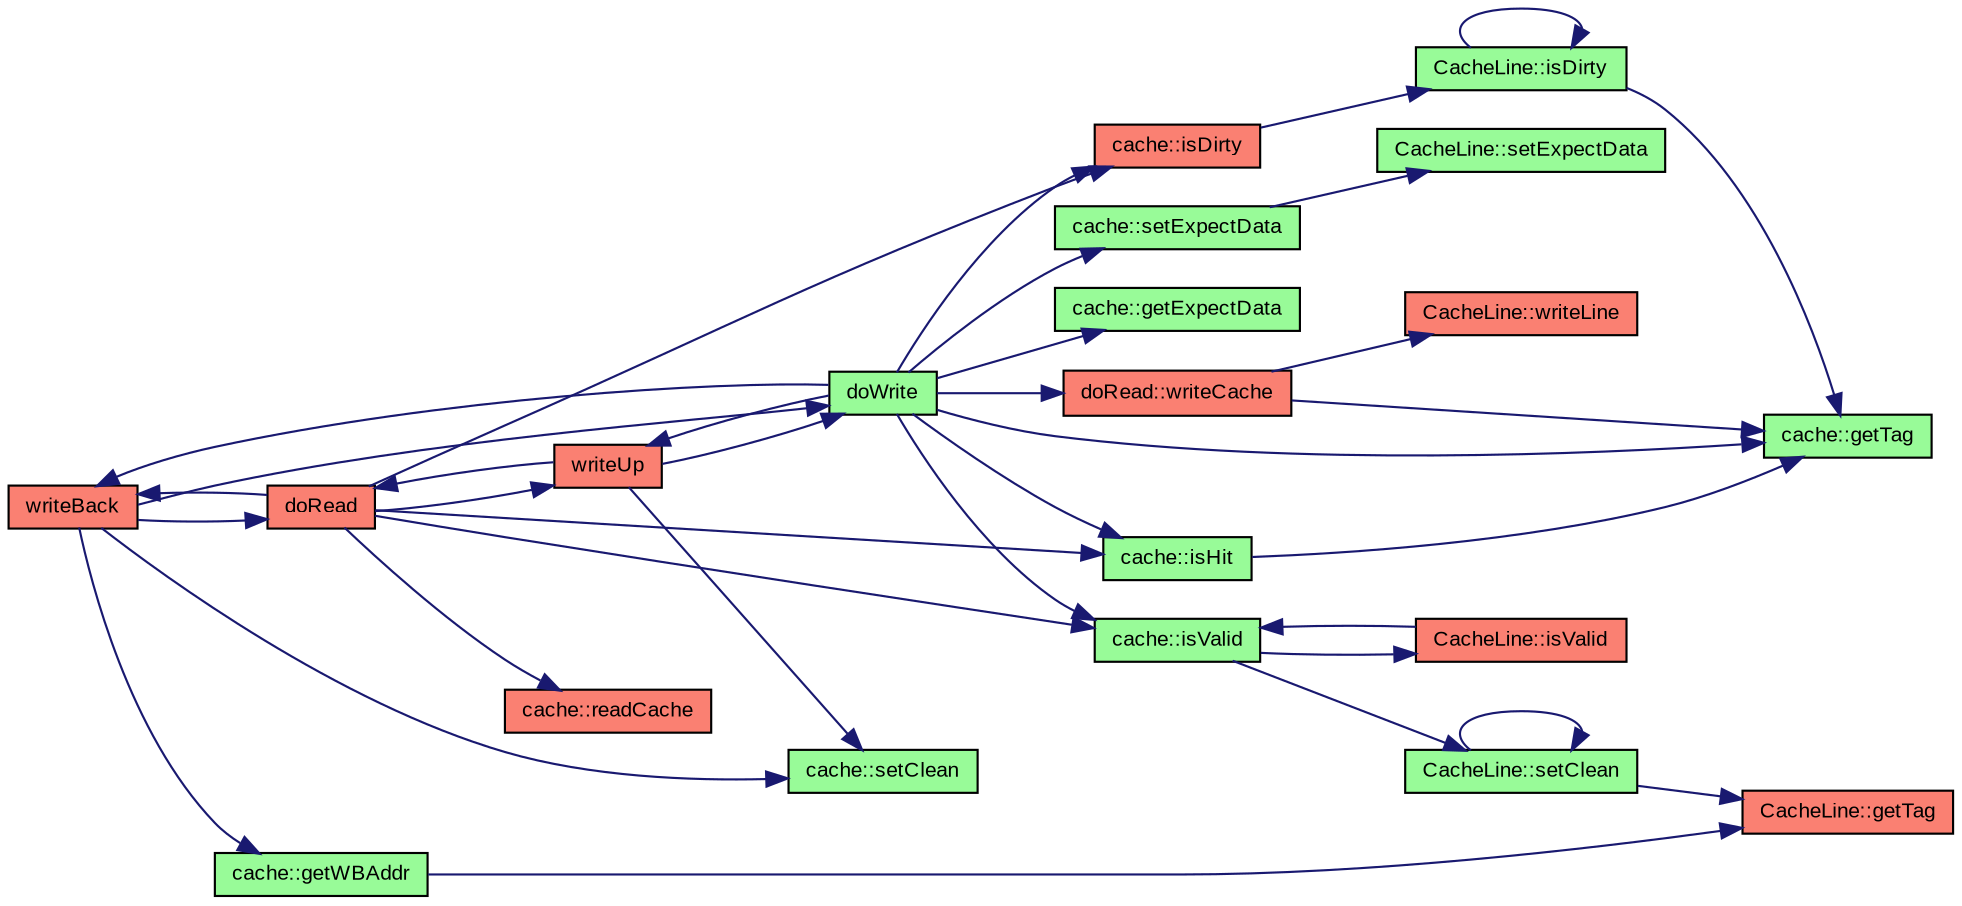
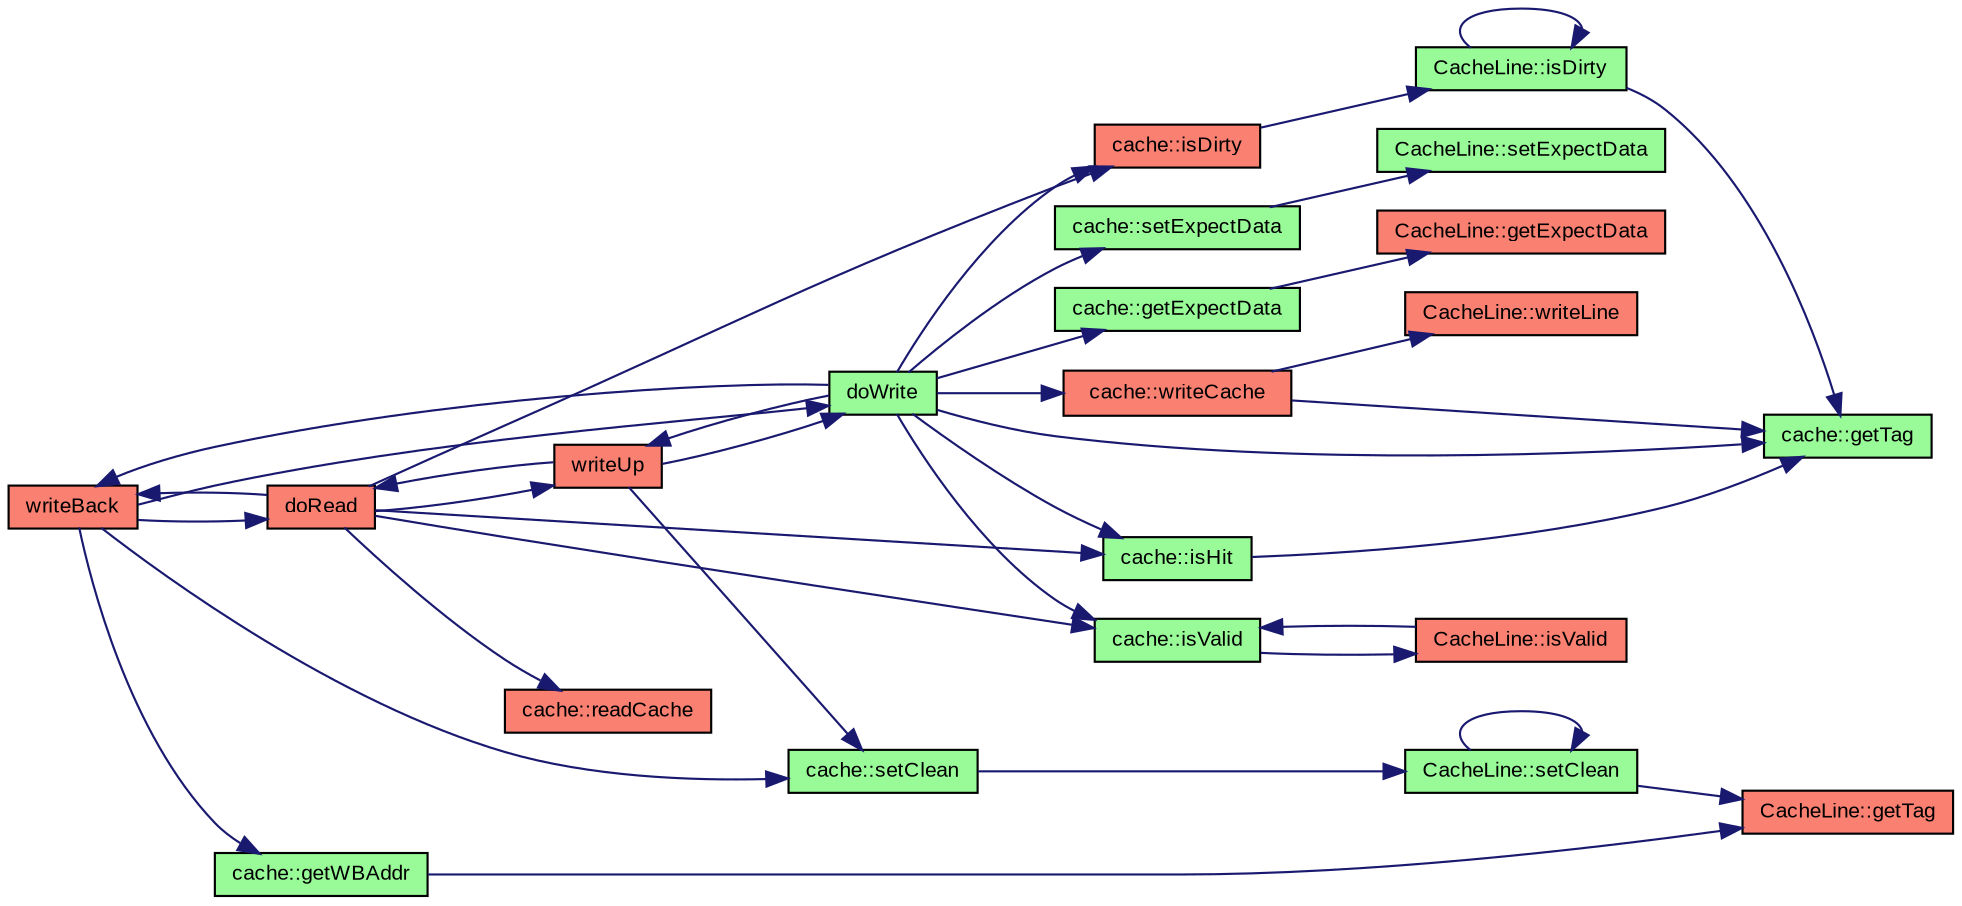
node "CacheLine::getExpectData": added
node "doRead::writeCache": label "doRead::writeCache" -> "cache::writeCache"
edge "cache::isValid" -> "CacheLine::setClean": now "cache::setClean" -> "CacheLine::setClean"
